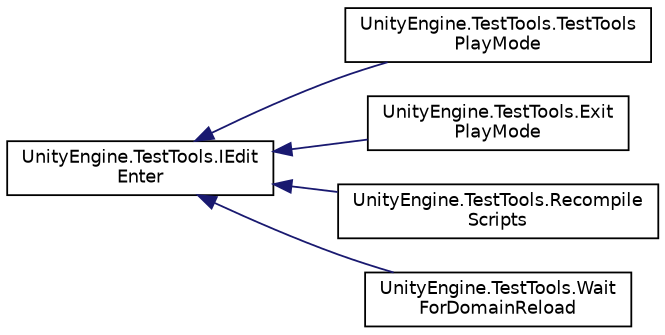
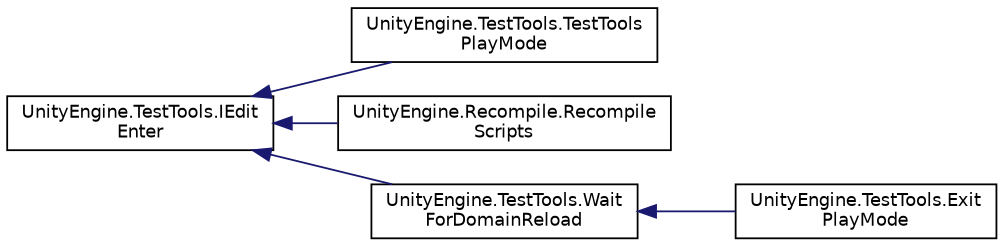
edge "UnityEngine.TestTools.Exit PlayMode" -> "UnityEngine.TestTools.IEdit Enter": now "UnityEngine.TestTools.Exit PlayMode" -> "UnityEngine.TestTools.Wait ForDomainReload"
node "UnityEngine.TestTools.Recompile Scripts": label "UnityEngine.TestTools.Recompile Scripts" -> "UnityEngine.Recompile.Recompile Scripts"
